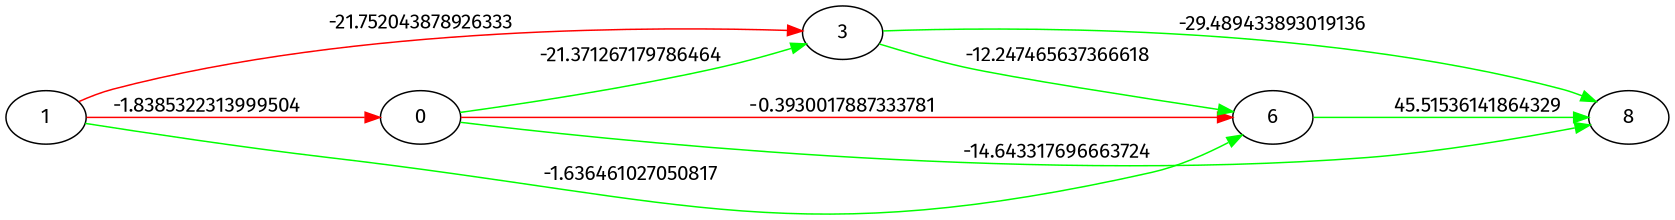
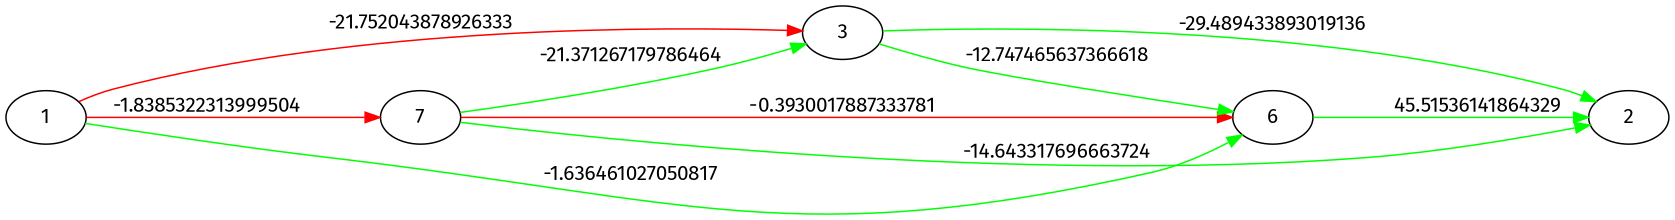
edge "3" -> "6": label "-12.247465637366618" -> "-12.747465637366618"
node "0": label "0" -> "7"
node "8": label "8" -> "2"
